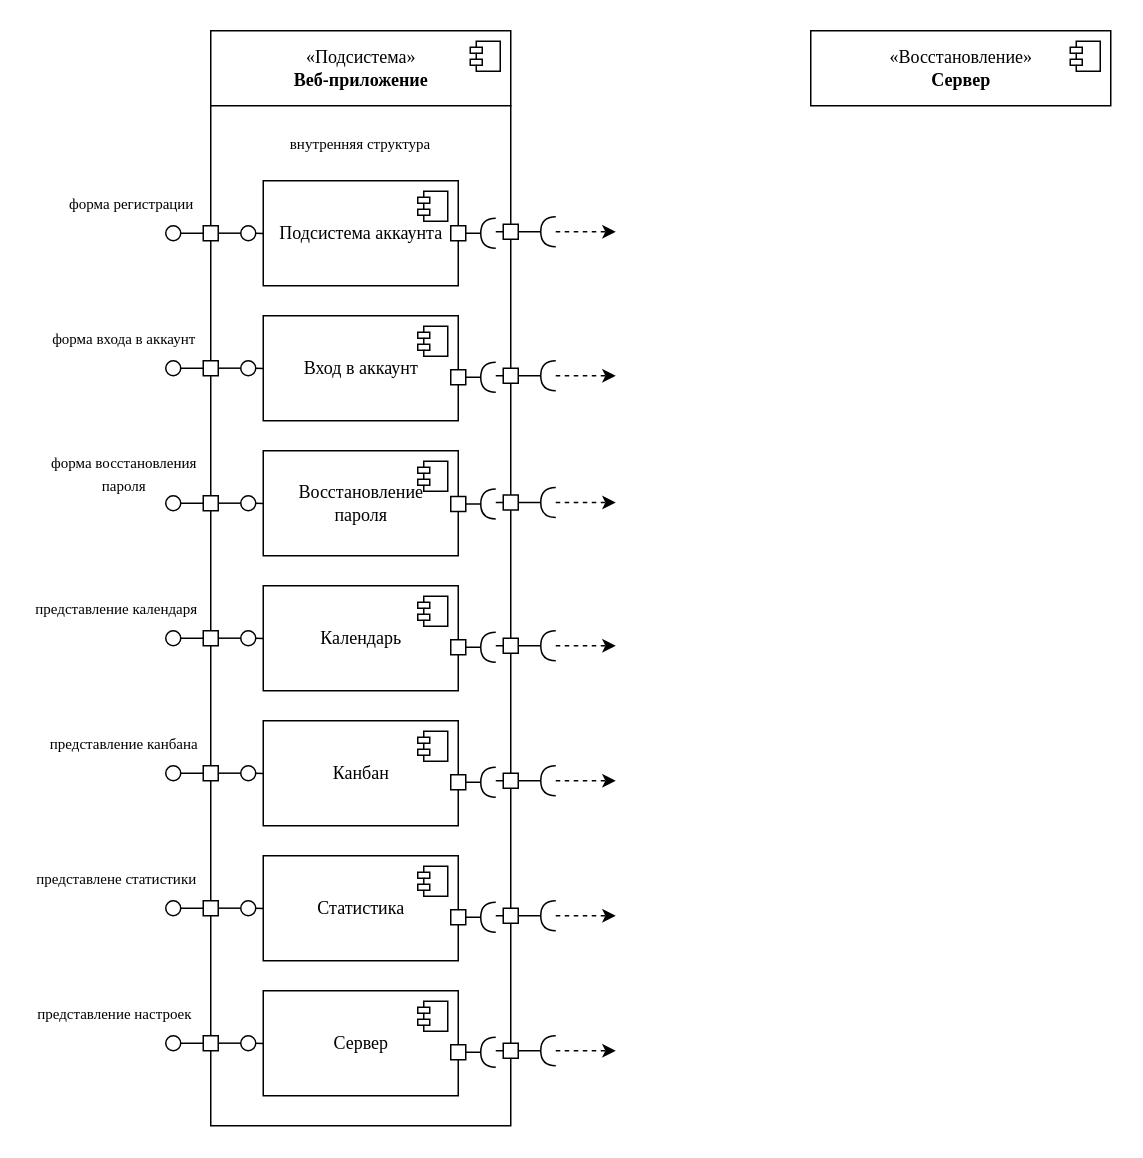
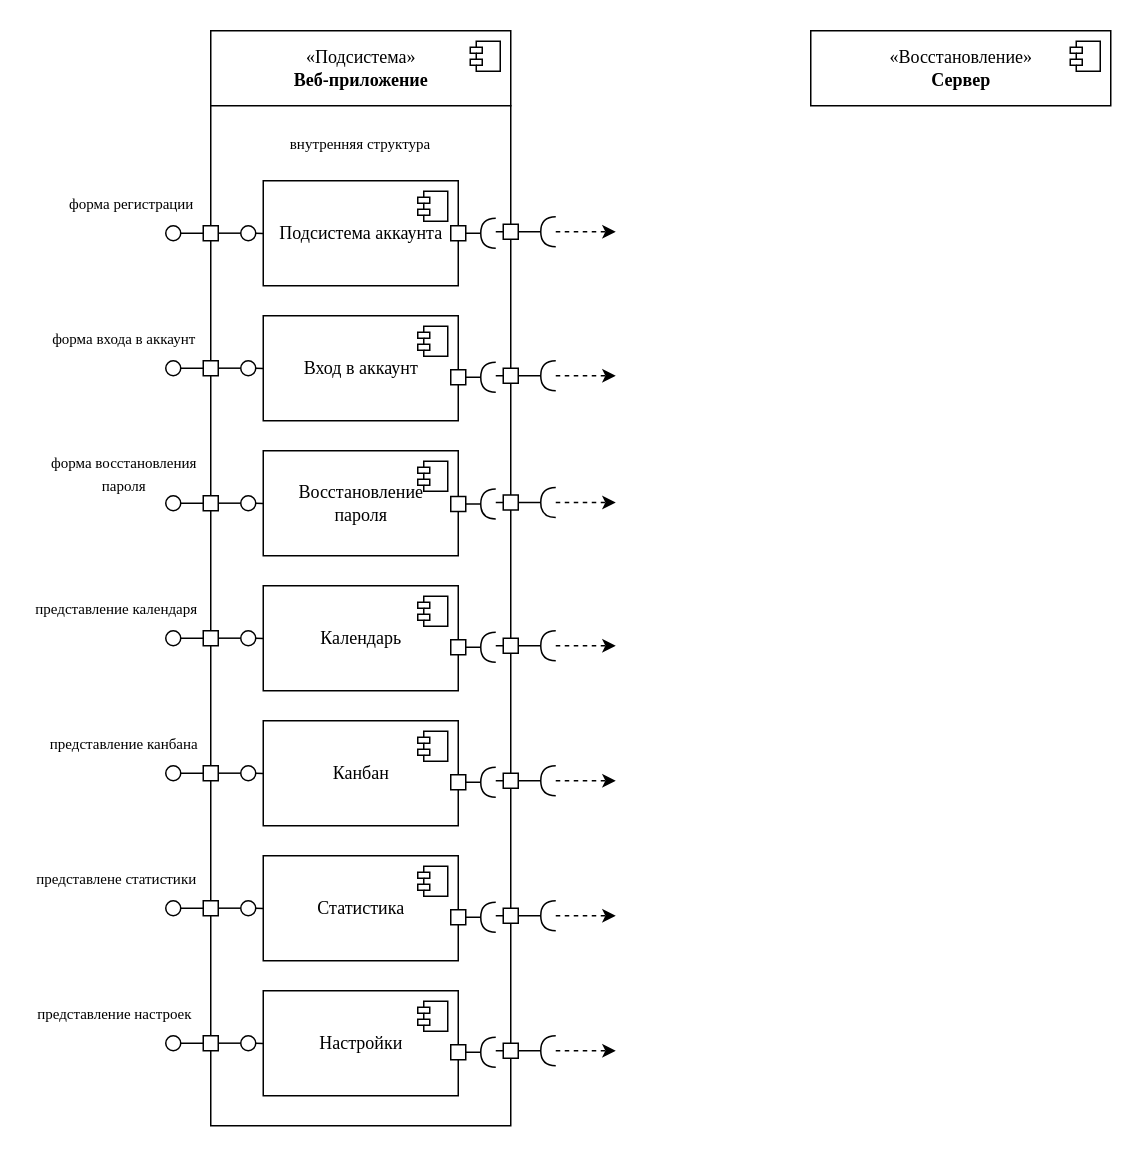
node "Сервер": label "Сервер" -> "Настройки"
